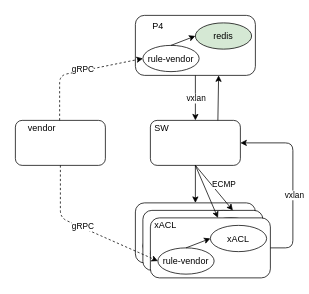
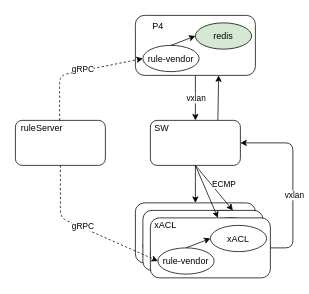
node "vendor": label "vendor" -> "ruleServer"
